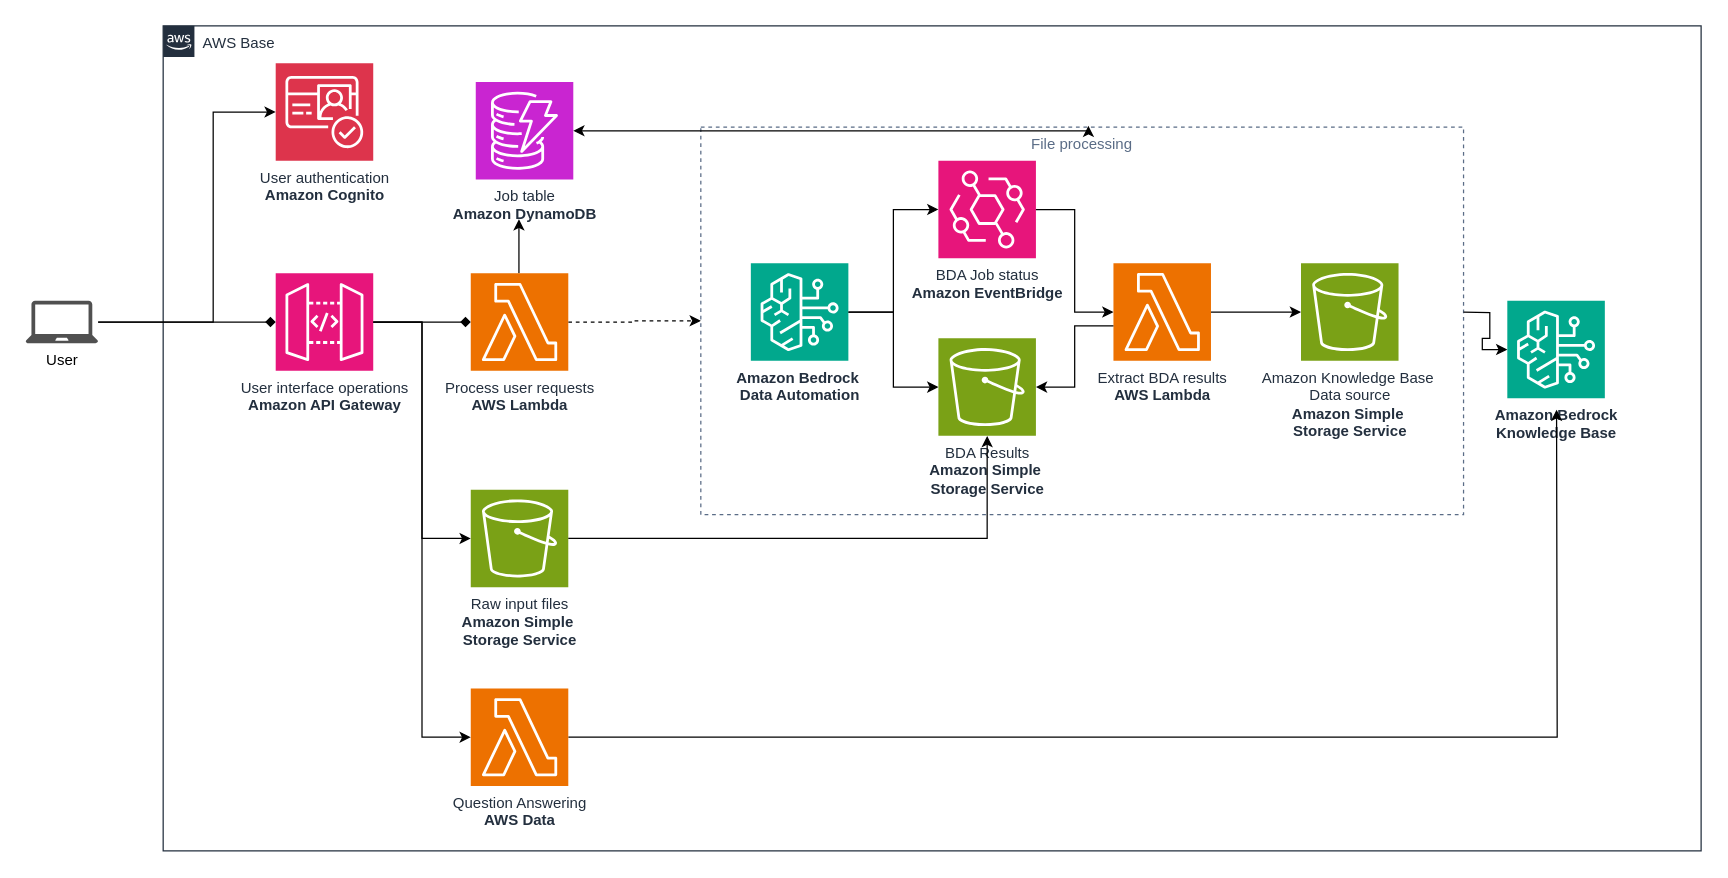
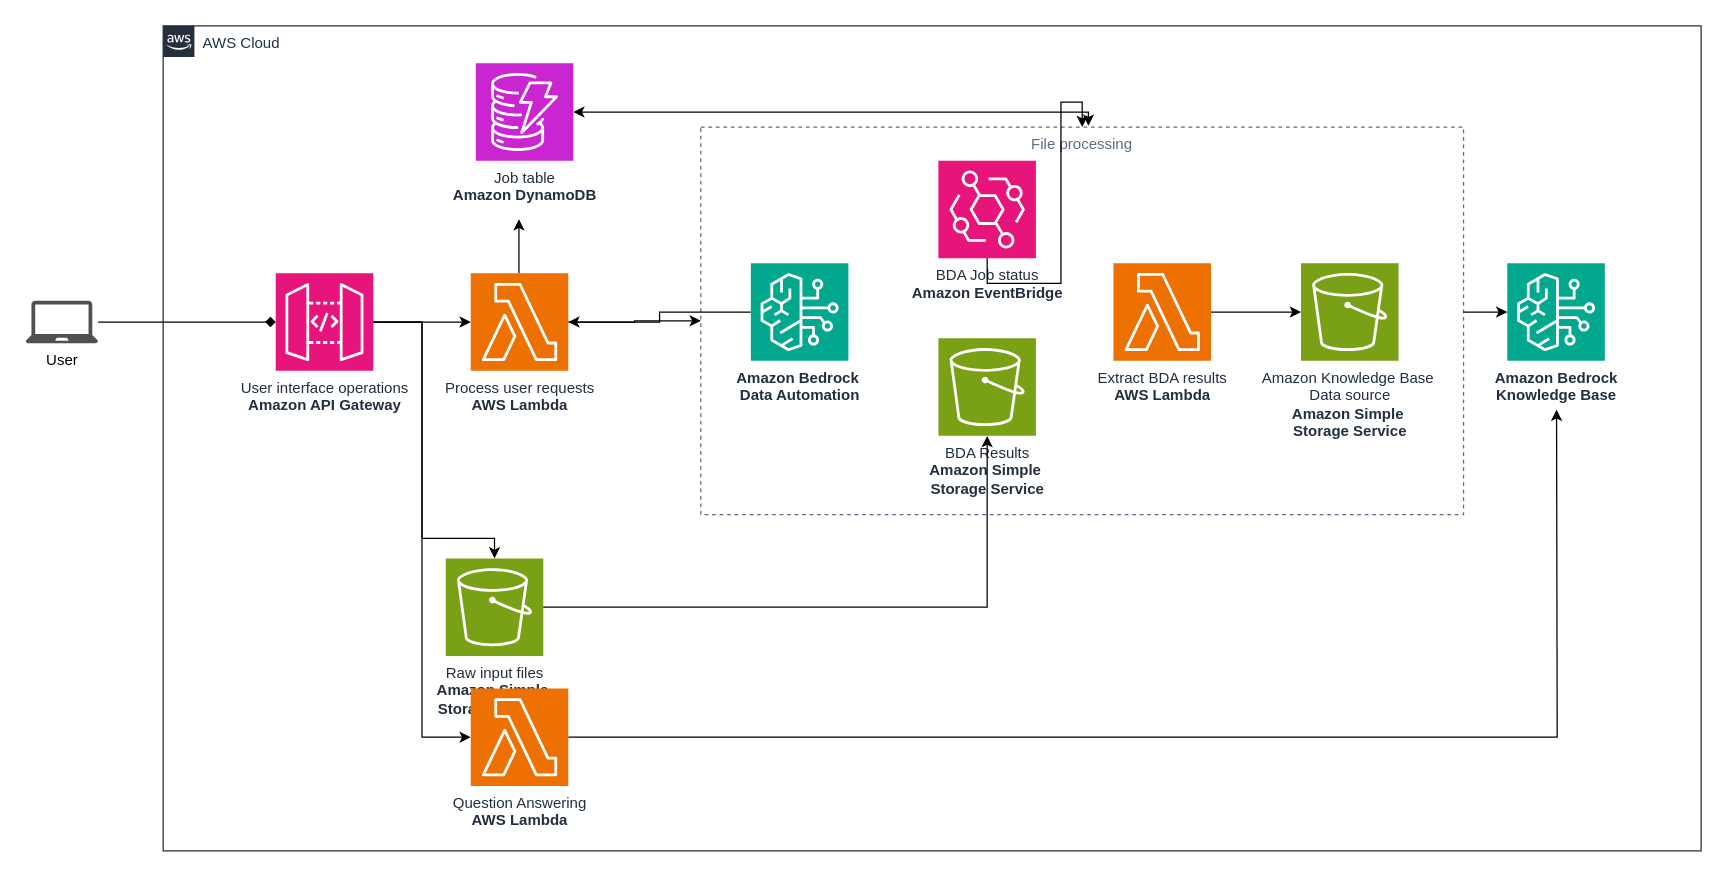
node "AWS Base": label "AWS Base" -> "AWS Cloud"
node "User authentication Amazon Cognito": removed
node "Job table Amazon DynamoDB": moved (524, 131) -> (524, 112)
edge "User" -> "User authentication Amazon Cognito": removed
edge "Amazon Bedrock Data Automation" -> "BDA Job status Amazon EventBridge": removed
edge "BDA Job status Amazon EventBridge" -> "Extract BDA results AWS Lambda": now "BDA Job status Amazon EventBridge" -> "File processing"
edge "Process user requests AWS Lambda" -> "File processing": style dashed -> solid
edge "User interface operations Amazon API Gateway" -> "Process user requests AWS Lambda": arrowhead diamond -> classic
node "Amazon Bedrock Knowledge Base": moved (1556, 349) -> (1556, 312)
edge "Extract BDA results AWS Lambda" -> "BDA Results Amazon Simple Storage Service": removed
edge "Amazon Bedrock Data Automation" -> "BDA Results Amazon Simple Storage Service": now "Amazon Bedrock Data Automation" -> "Process user requests AWS Lambda"
node "Raw input files Amazon Simple Storage Service": moved (519, 538) -> (494, 607)
node "Question Answering AWS Data": label "Question Answering AWS Data" -> "Question Answering AWS Lambda"
